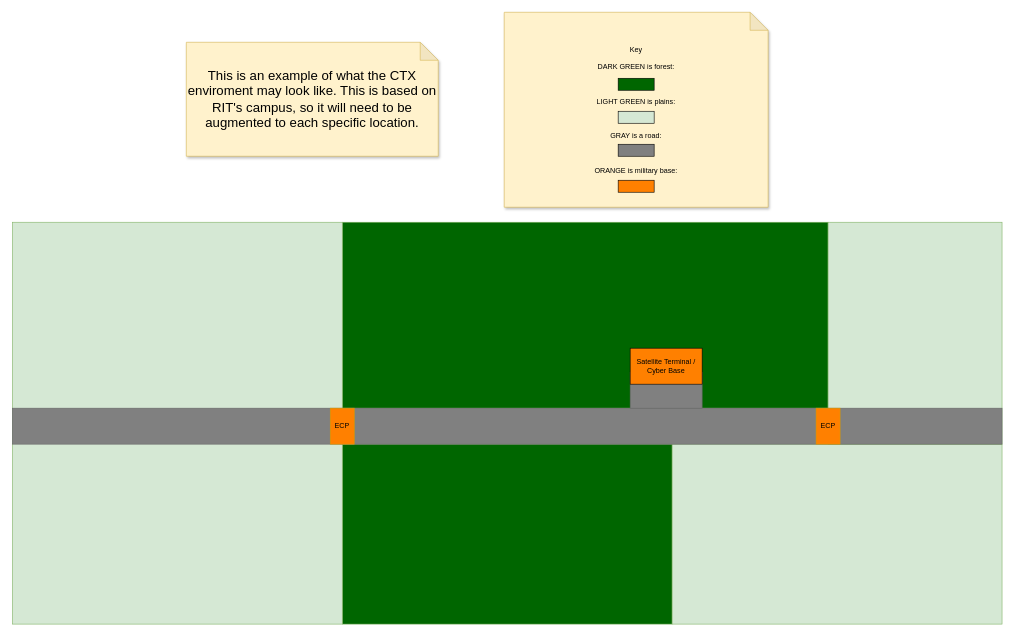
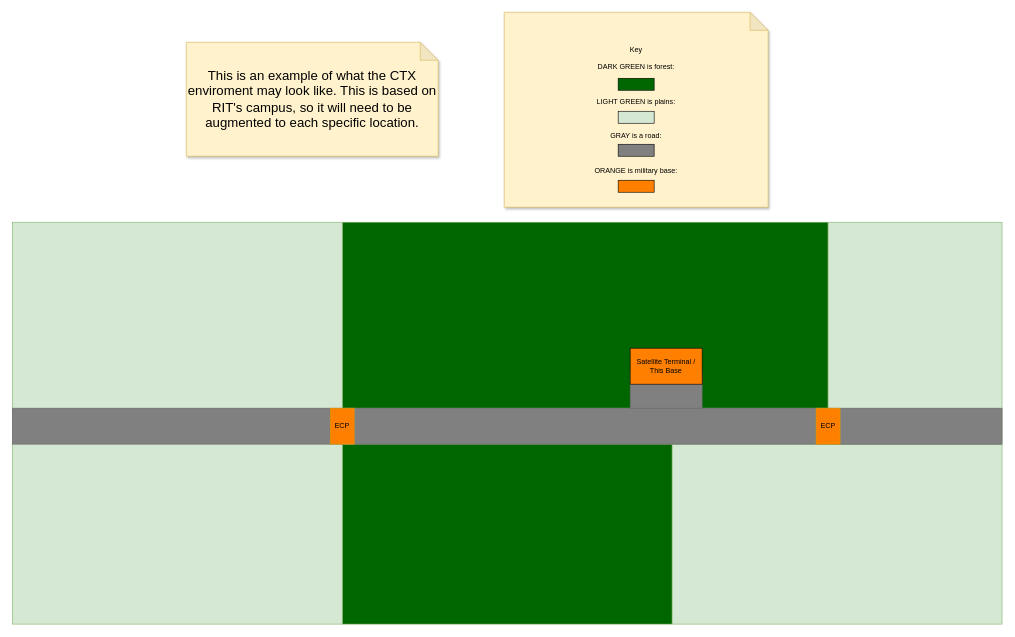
node "Satellite Terminal / Cyber Base": label "Satellite Terminal / Cyber Base" -> "Satellite Terminal / This Base"
